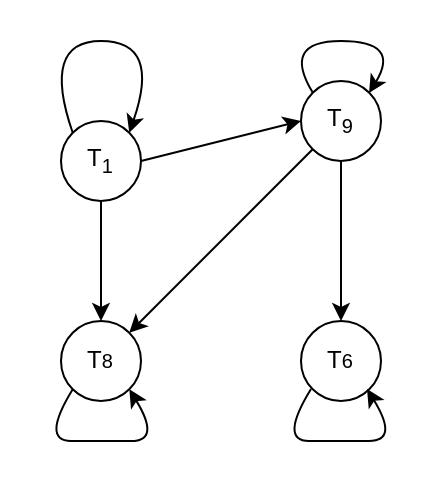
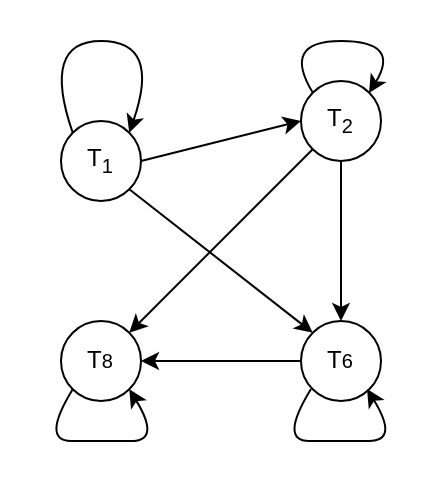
node "T9": label "T9" -> "T2"
edge "T1" -> "T8": removed
edge "T1" -> "T6": added
edge "T6" -> "T8": added
